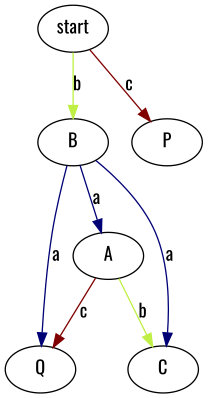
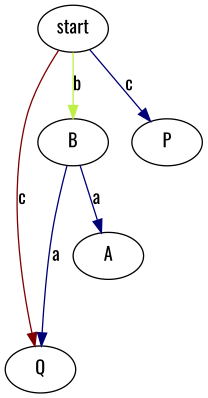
edge "start" -> "P": color #800000 -> #000075
edge "A" -> "Q": now "start" -> "Q"
node "C": removed
